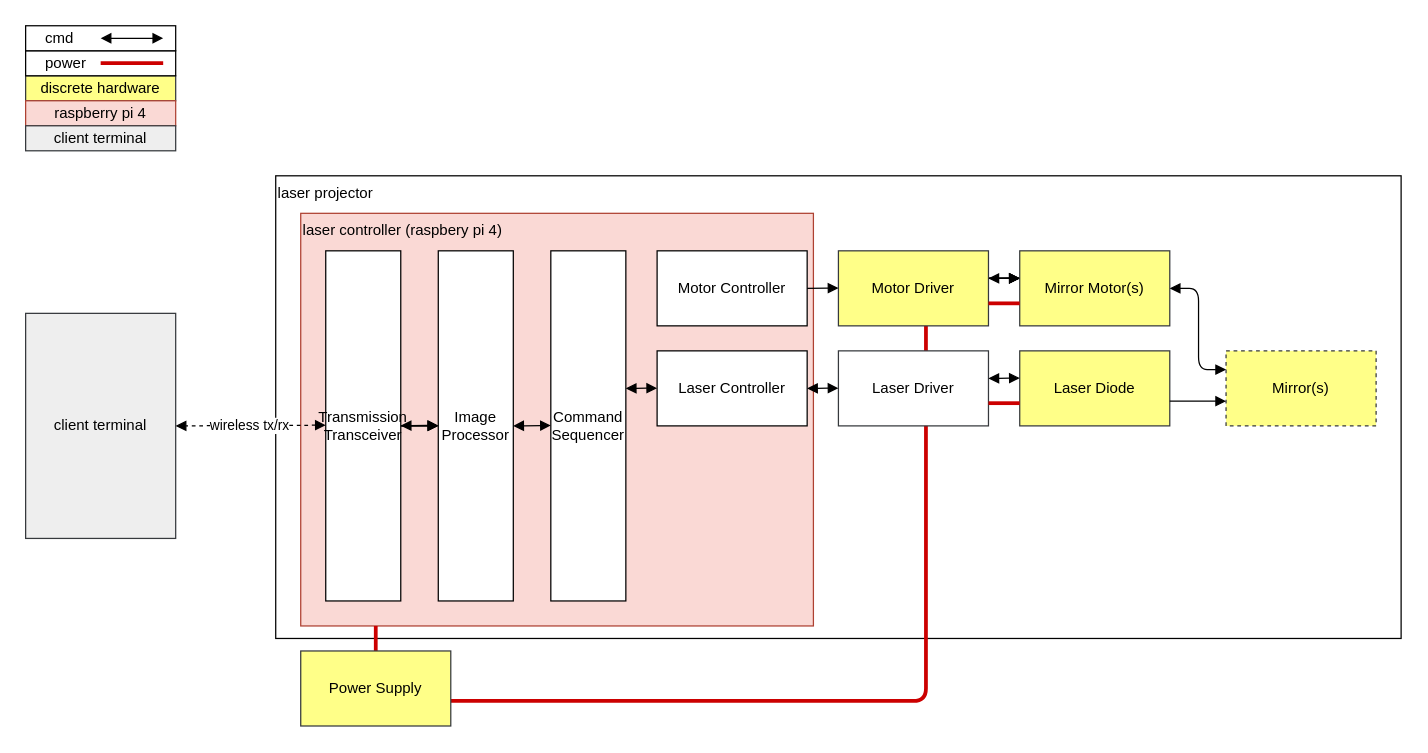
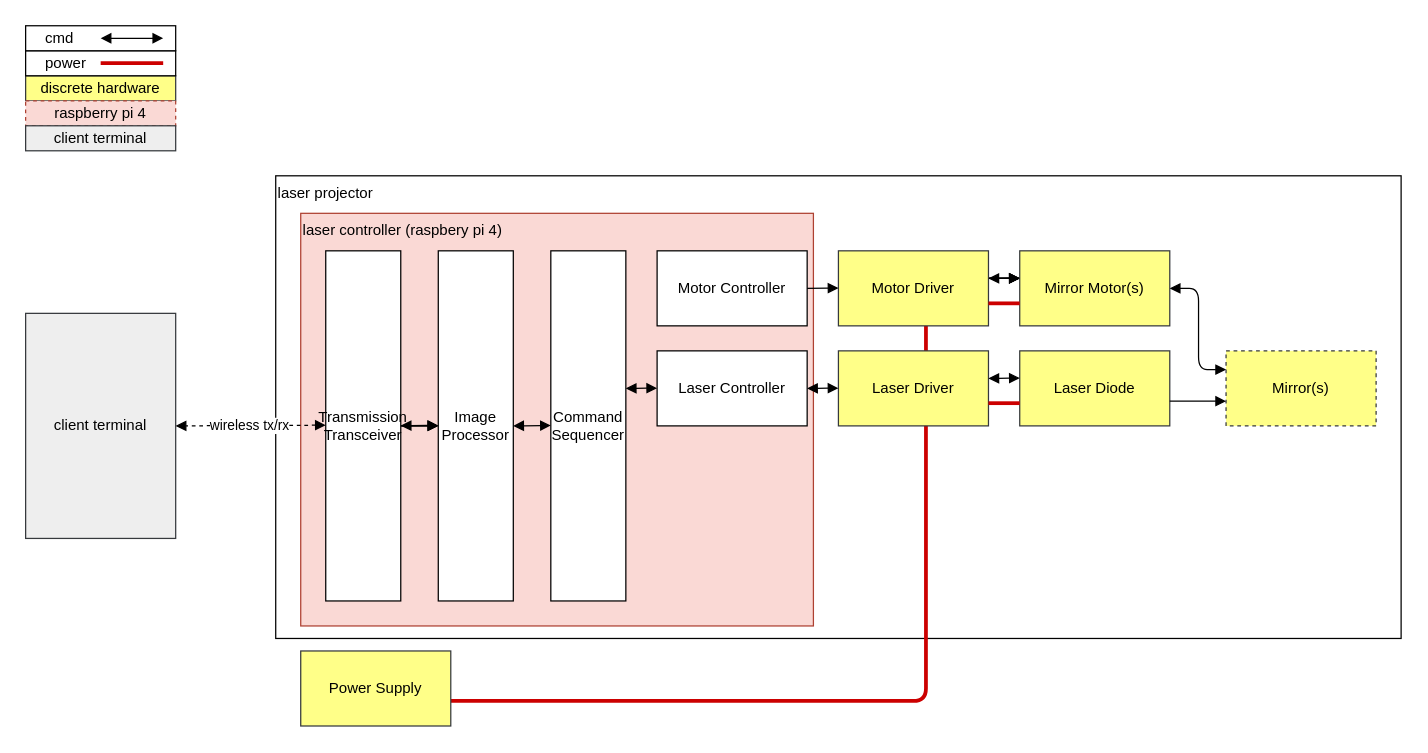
node "raspberry pi 4": style solid -> dashed
node "Laser Driver": fillcolor #ffffff -> #ffff88
edge "laser controller (raspbery pi 4)" -- "Power Supply": removed
